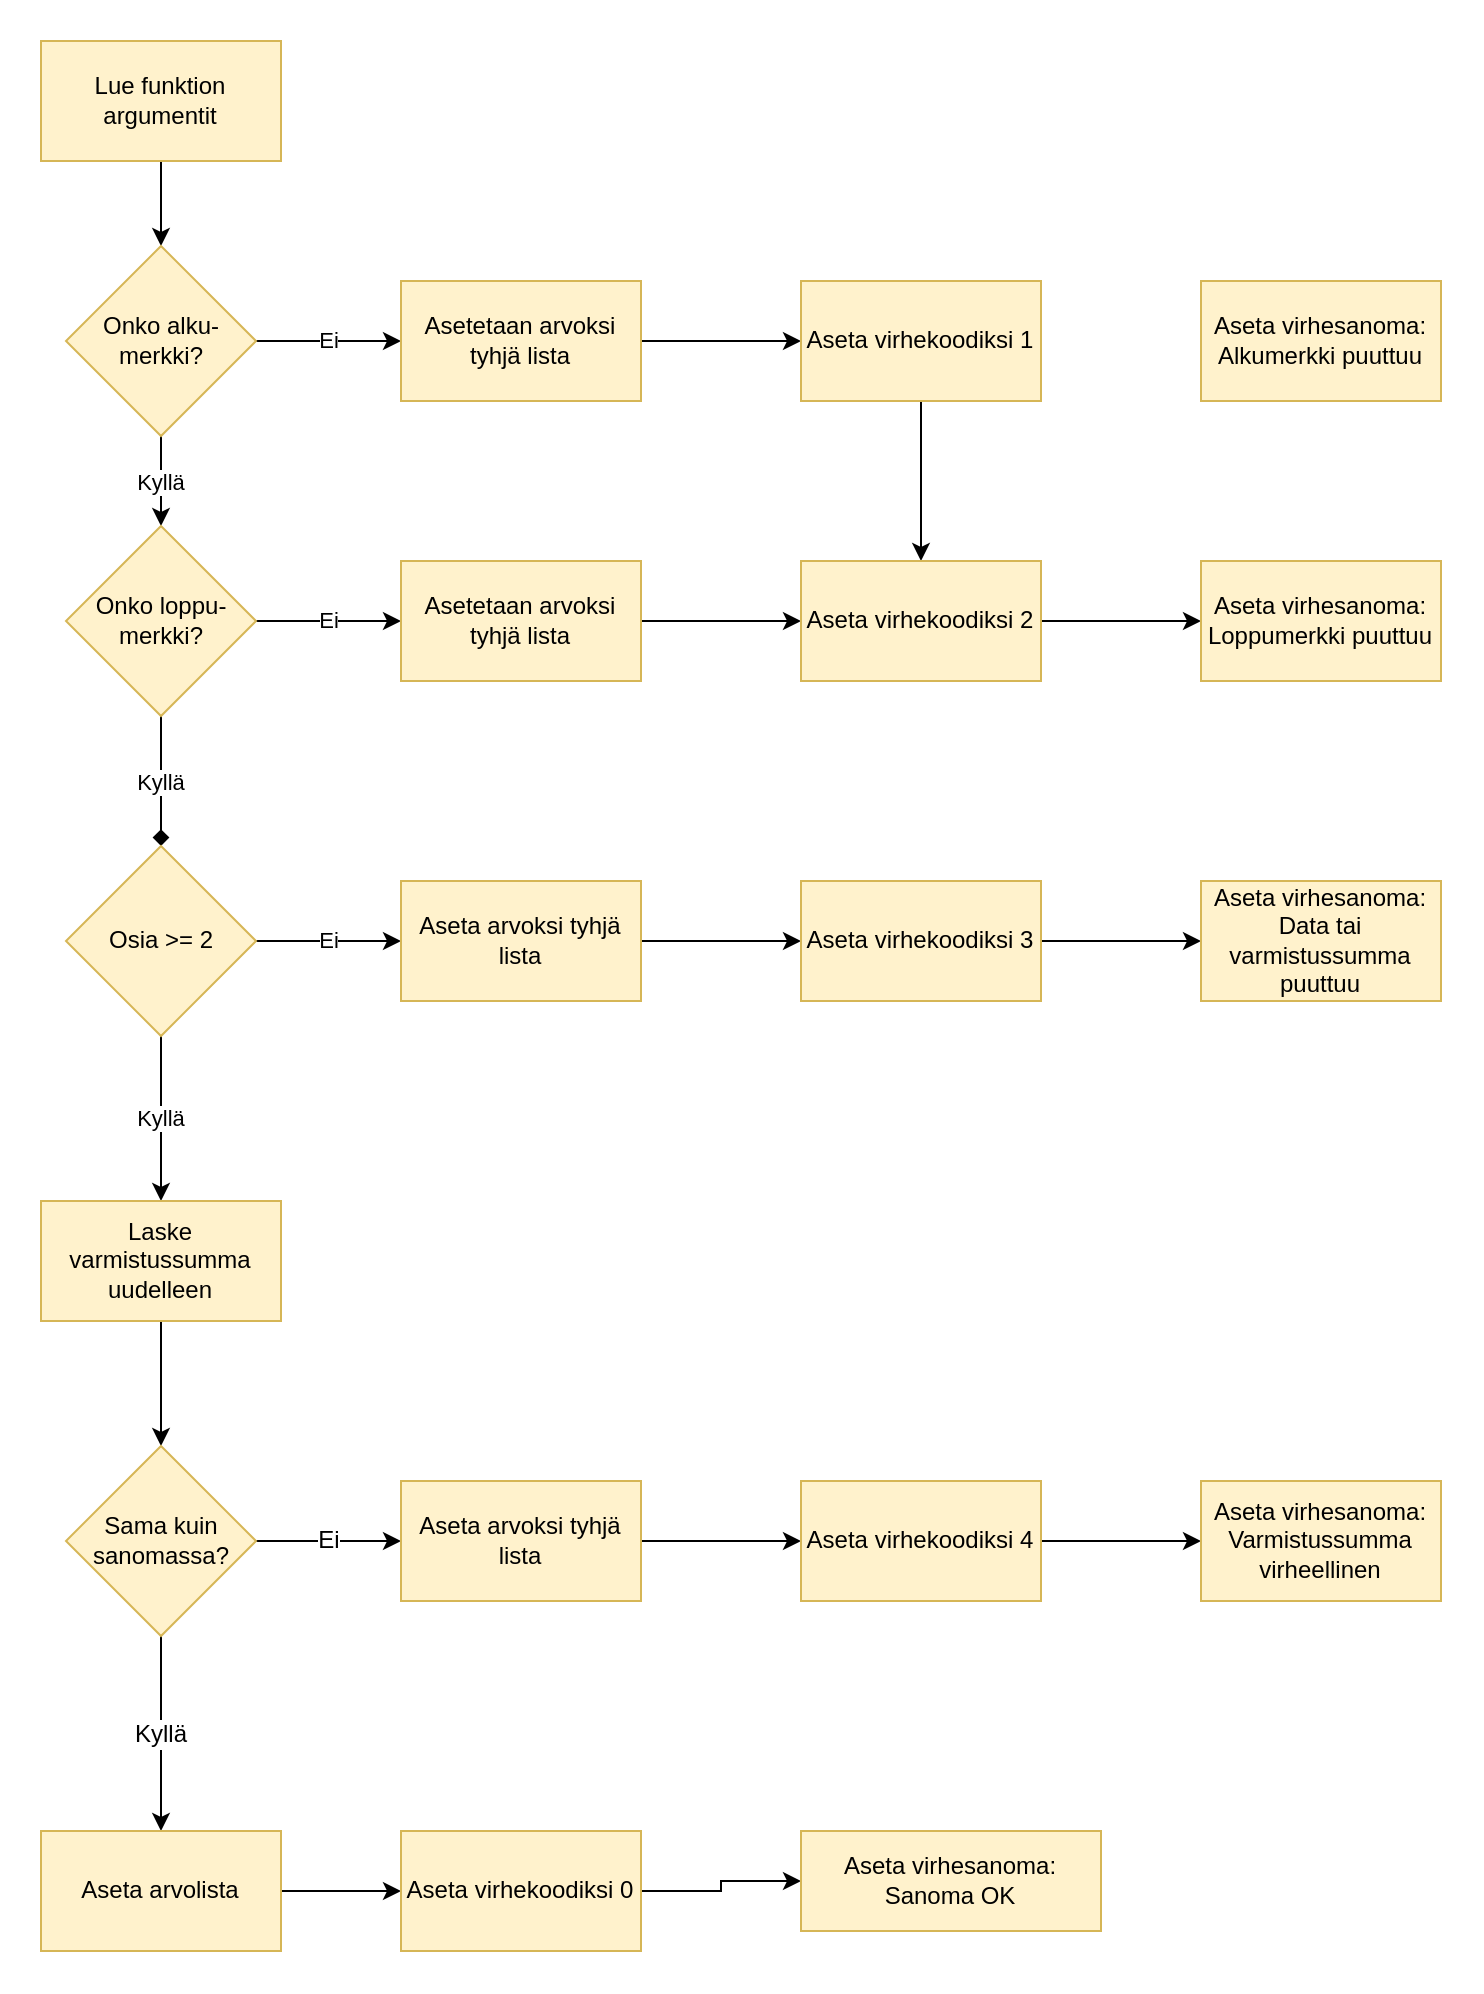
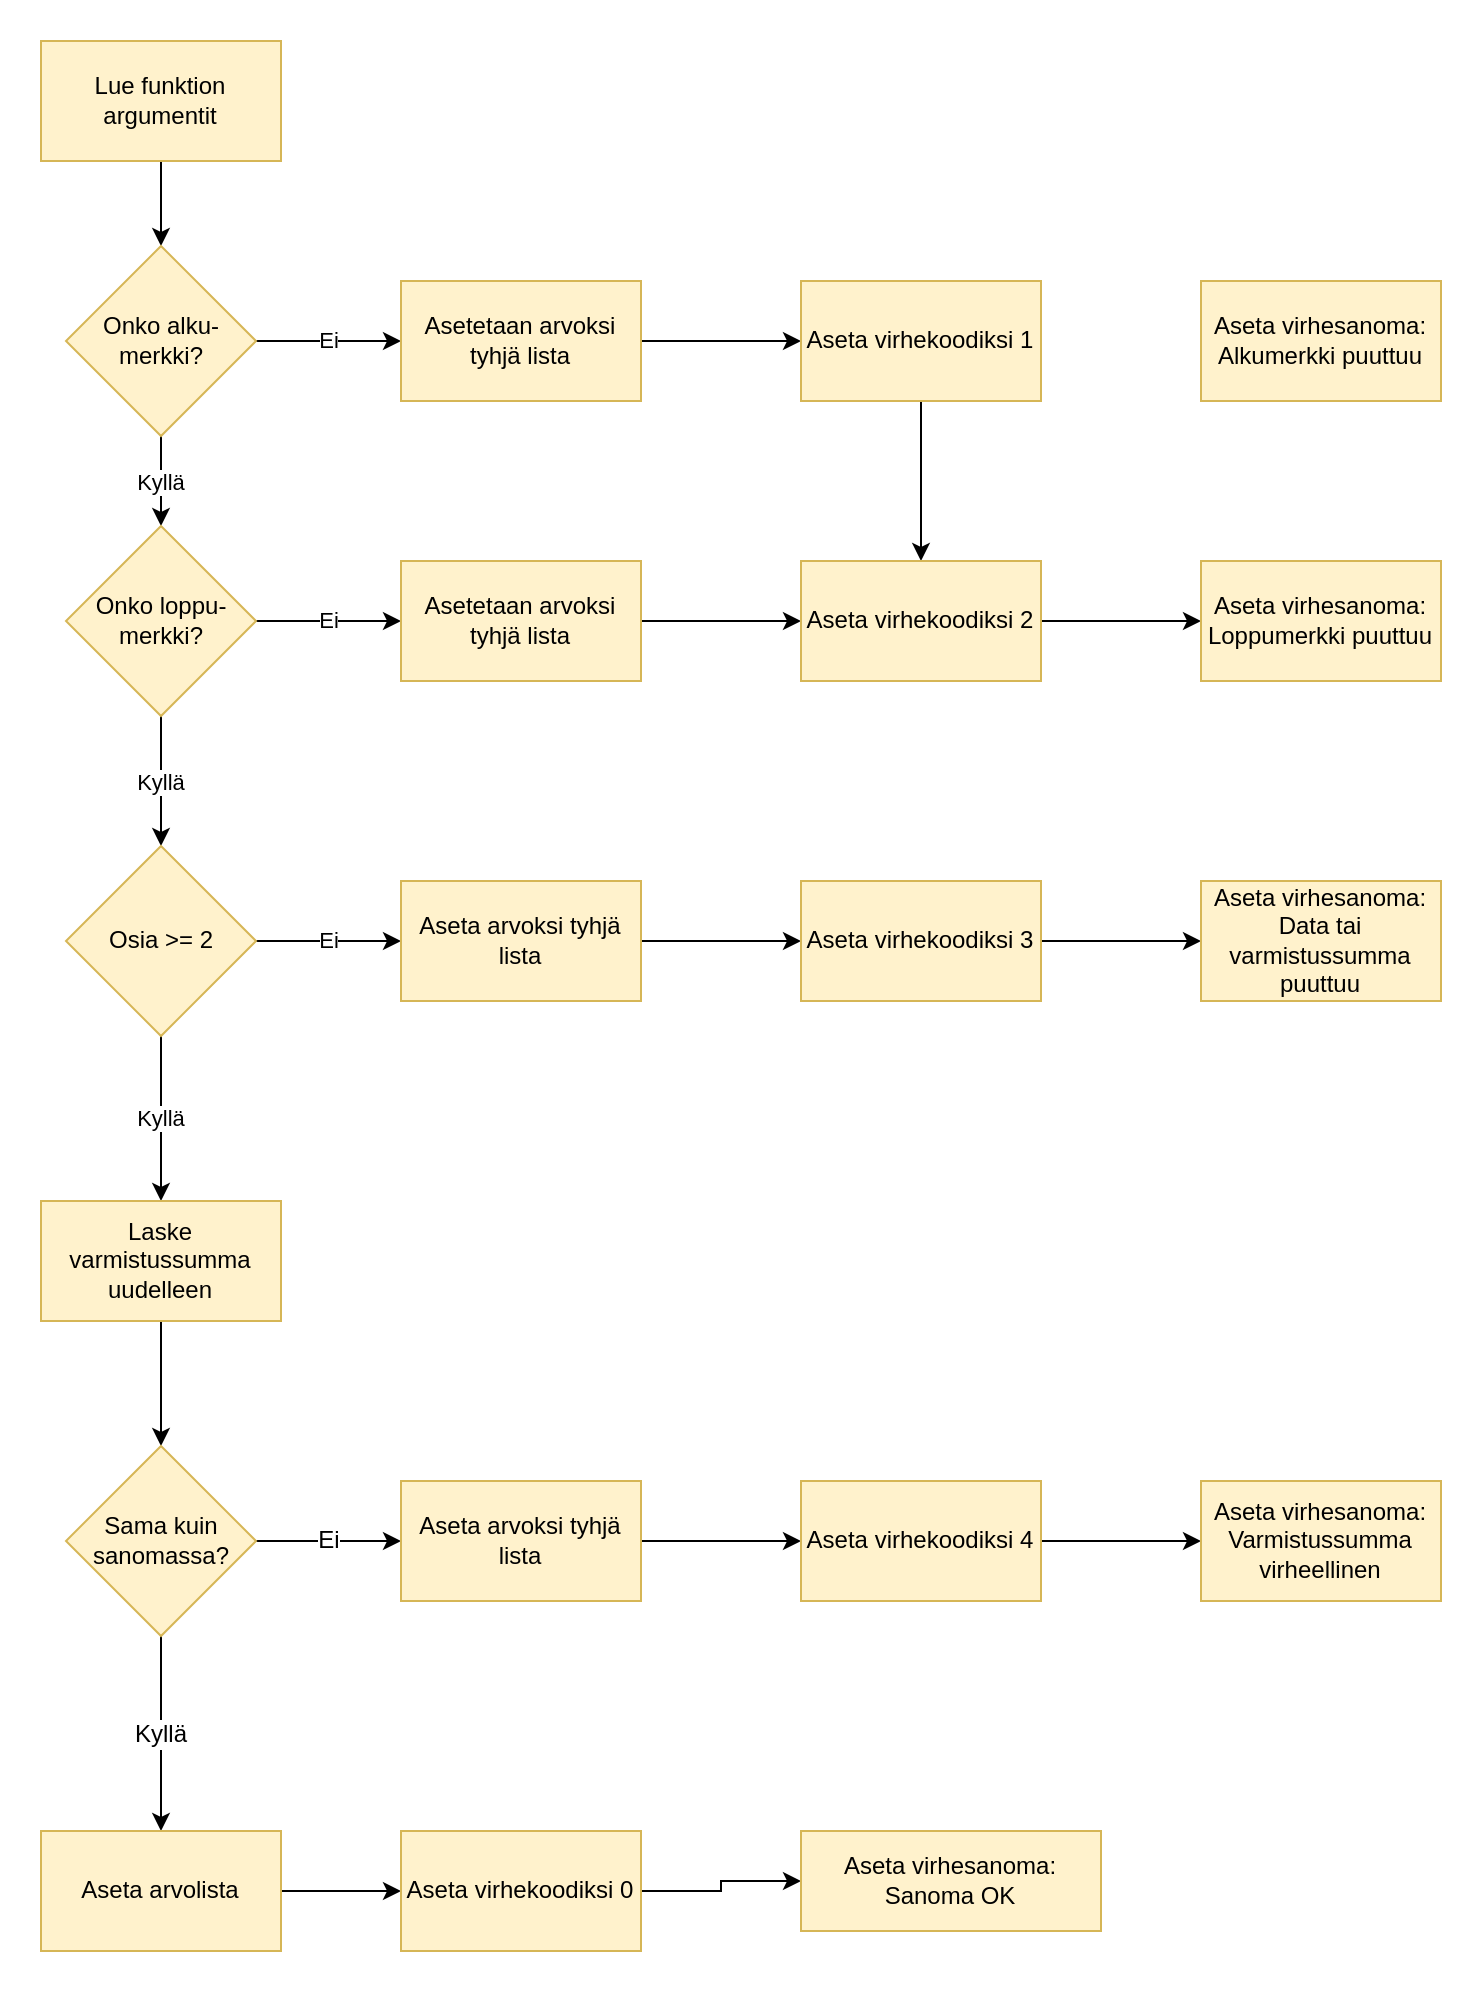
edge "Onko loppu-merkki?" -> "Osia >= 2": arrowhead diamond -> classic
